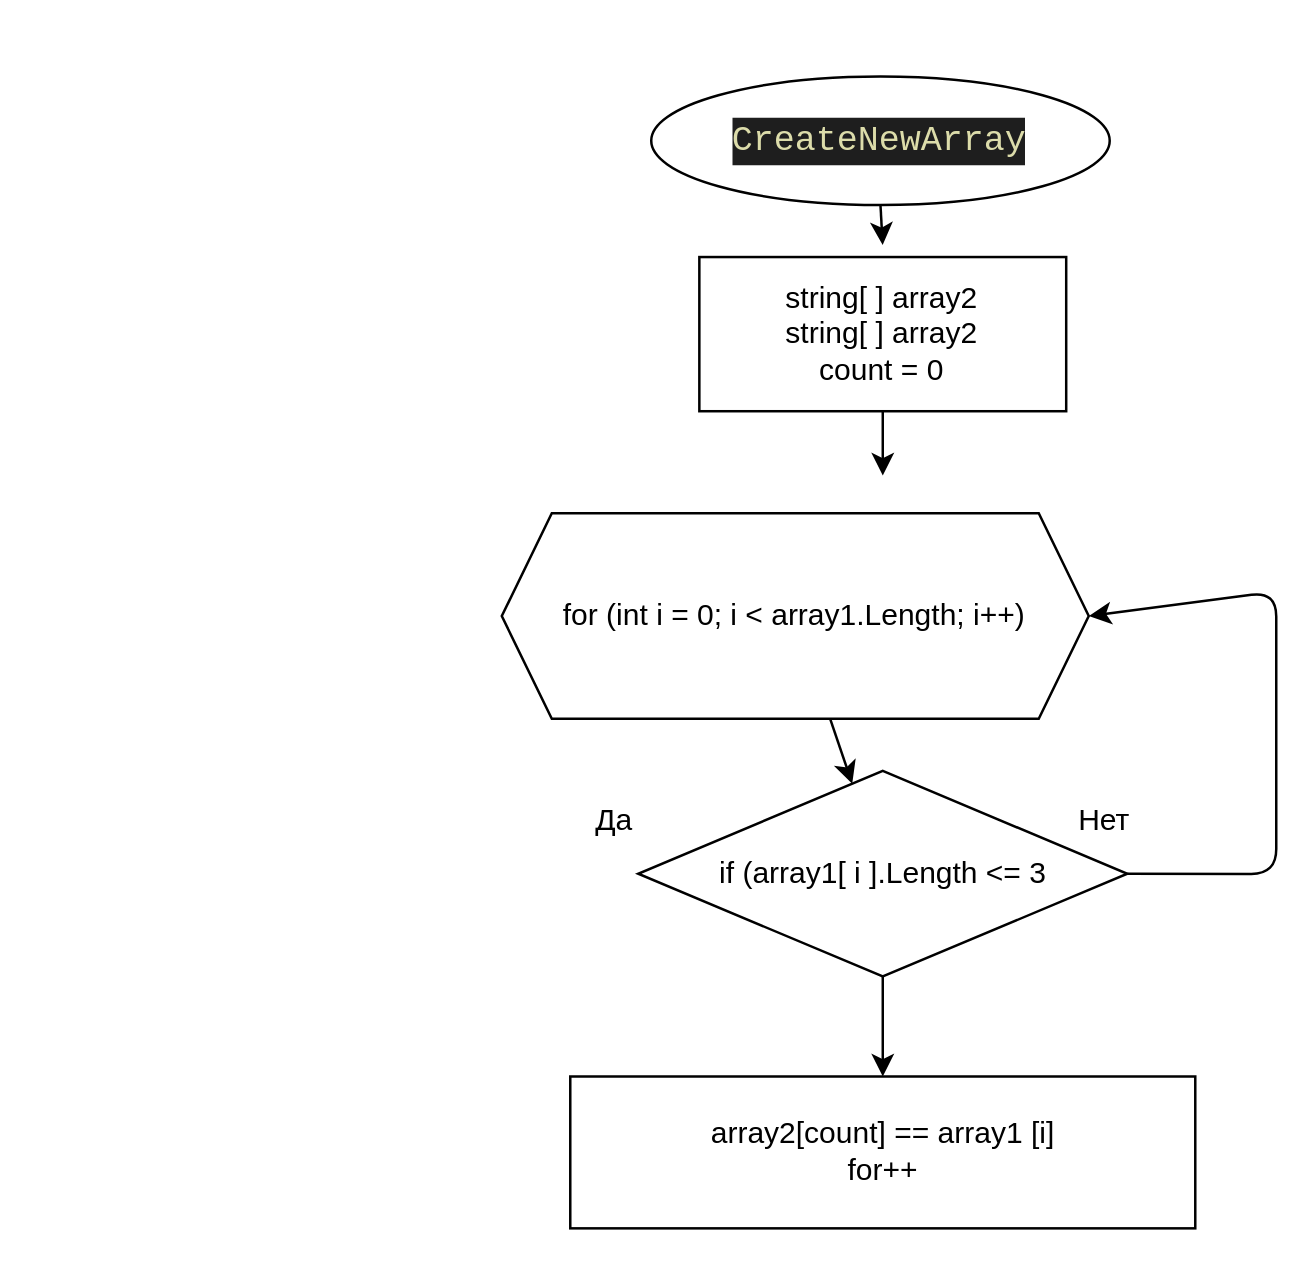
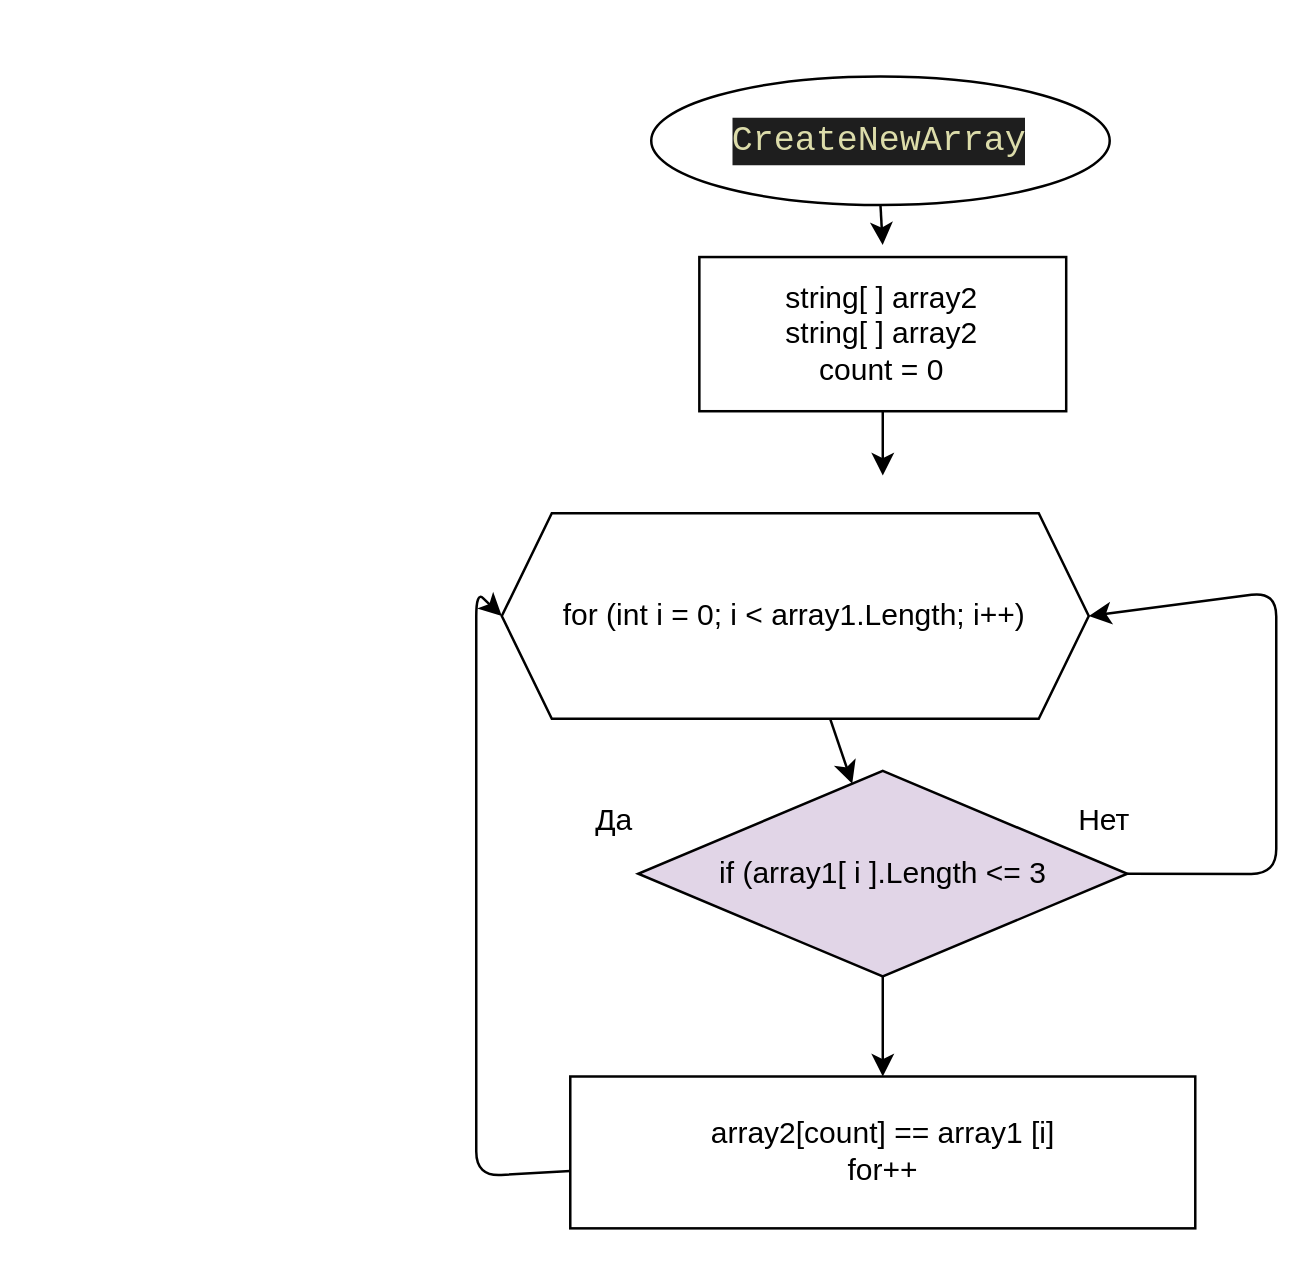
node "if (array1[ i ].Length <= 3": fillcolor #ffffff -> #e1d5e7
edge "array2[count] == array1 [i] for++" -> "for (int i = 0; i < array1.Length; i++)": added
